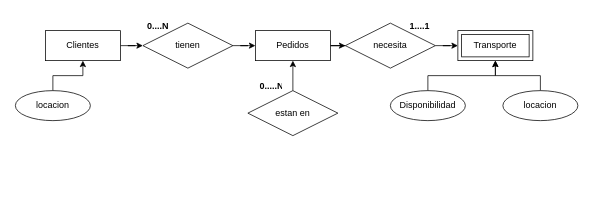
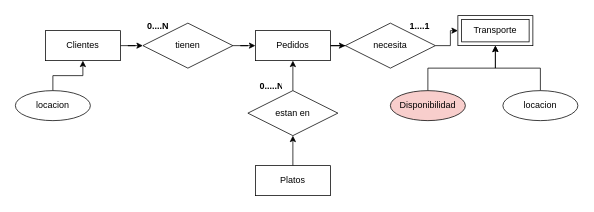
node "Transporte": moved (495, 45) -> (495, 30)
node "Disponibilidad": fillcolor #ffffff -> #f8cecc
edge "Platos" -> "estan en": added
node "Platos": added
